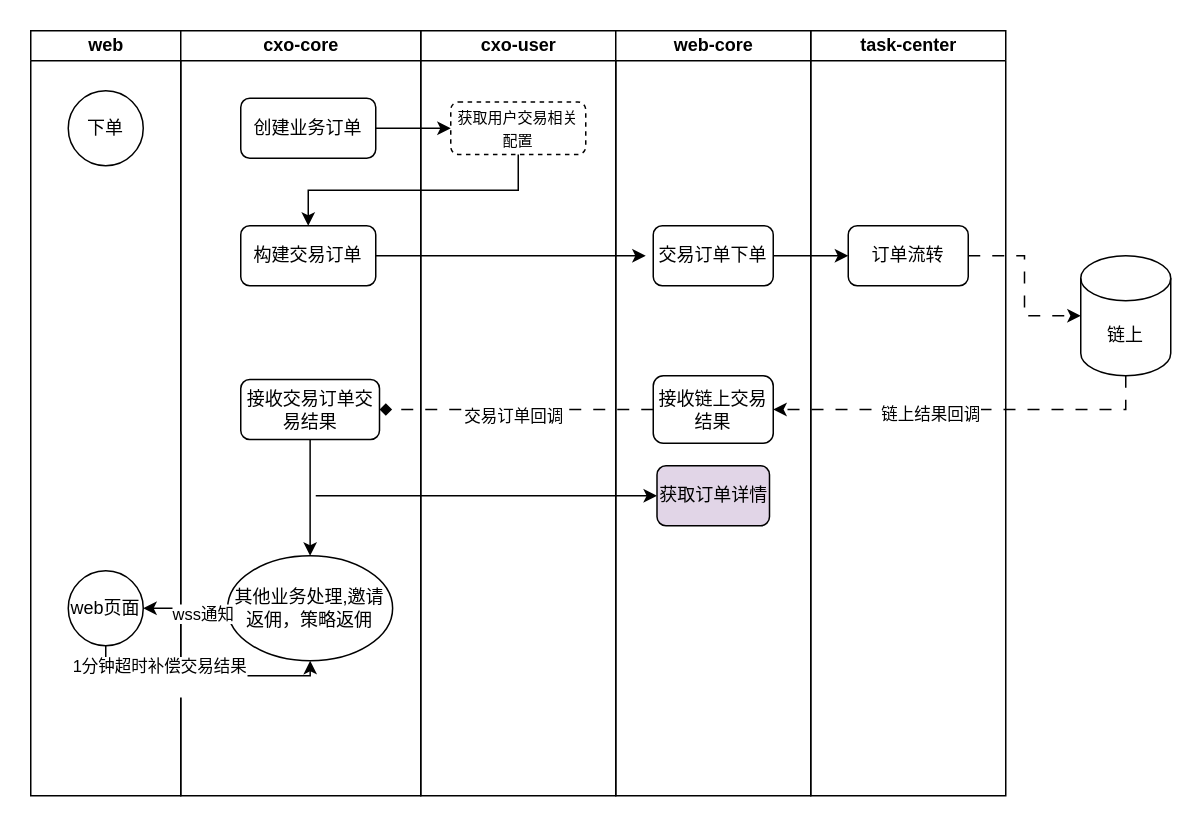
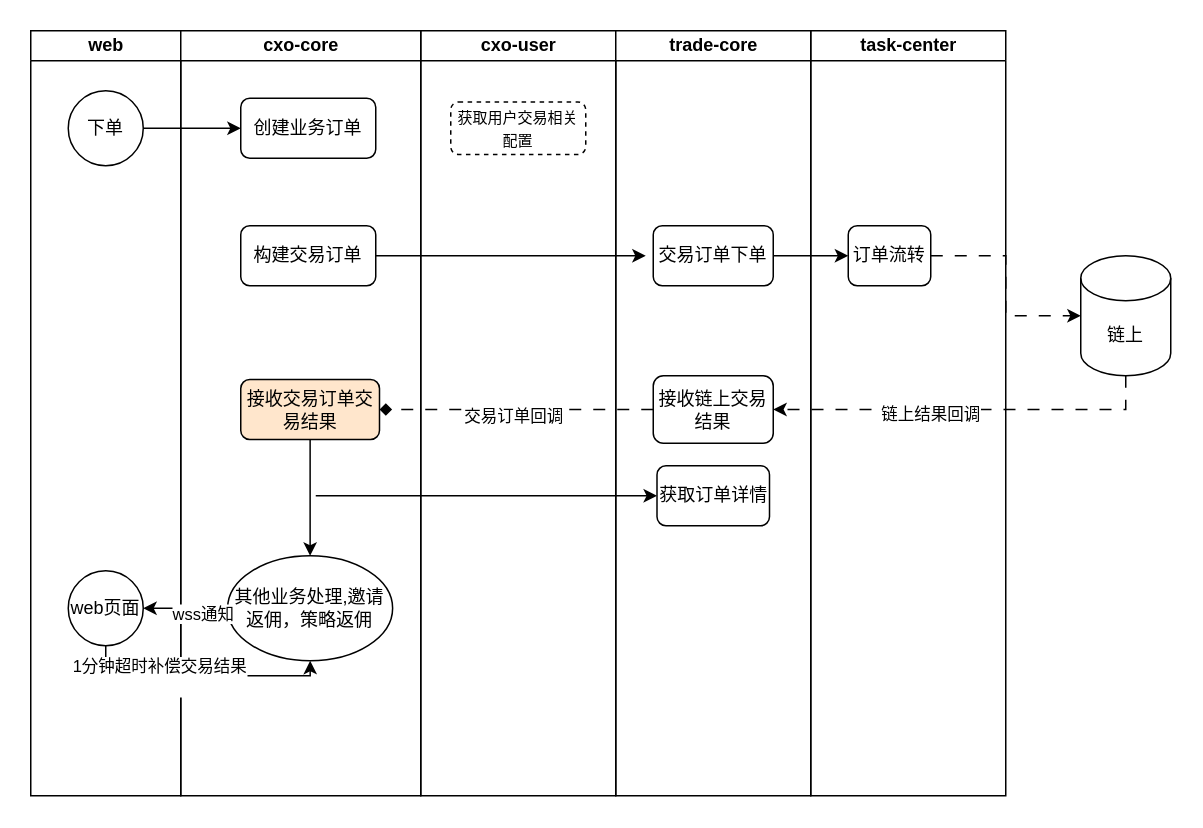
node "web-core": label "web-core" -> "trade-core"
edge "下单" -> "创建业务订单": added
edge "创建业务订单" -> "获取用户交易相关配置": removed
edge "获取用户交易相关配置" -> "构建交易订单": removed
node "订单流转": size 120x60 -> 83x60
node "接收交易订单交易结果": fillcolor #ffffff -> #ffe6cc
node "获取订单详情": fillcolor #e1d5e7 -> #ffffff
